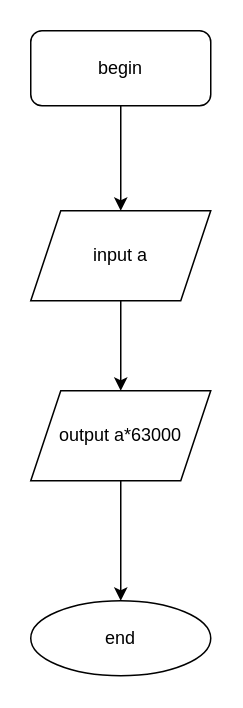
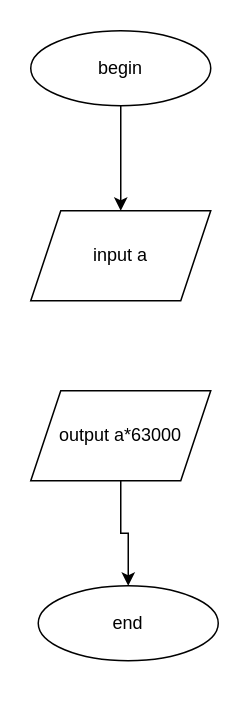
node "begin": shape rounded rectangle -> ellipse
edge "input a" -> "output a*63000": removed
node "end": moved (121, 638) -> (128, 623)
